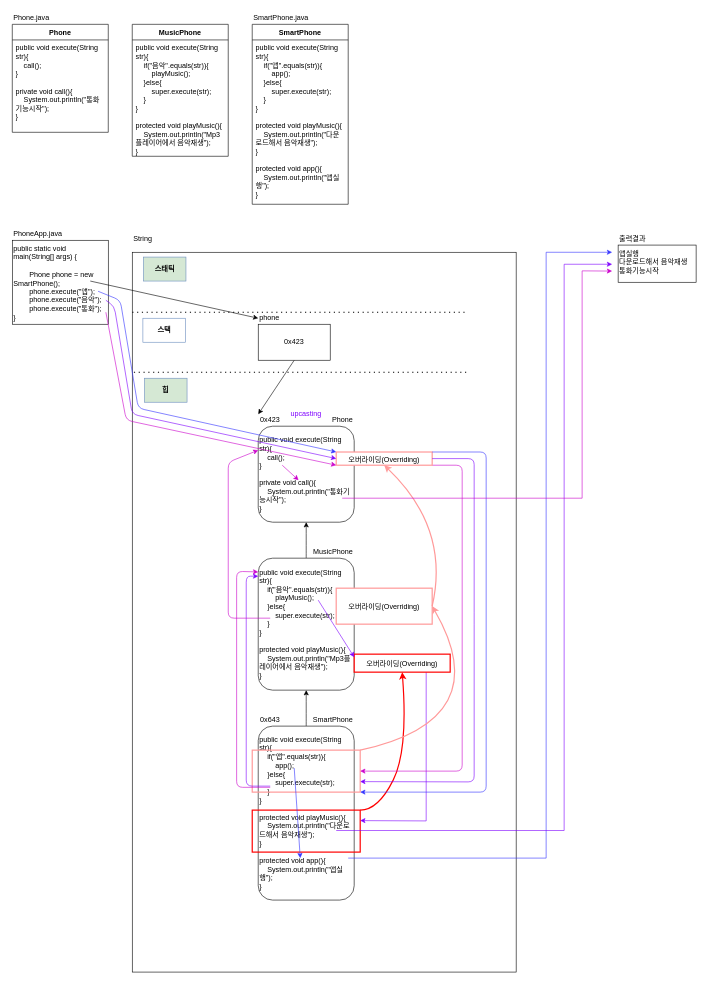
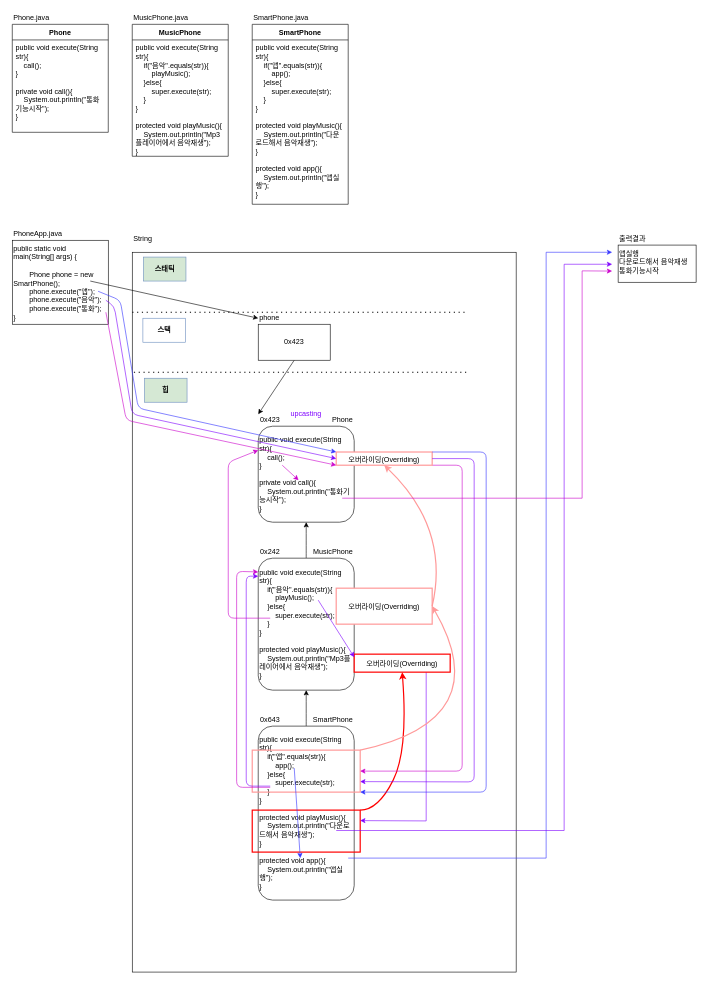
node "MusicPhone.java": added
node "0x242": added
